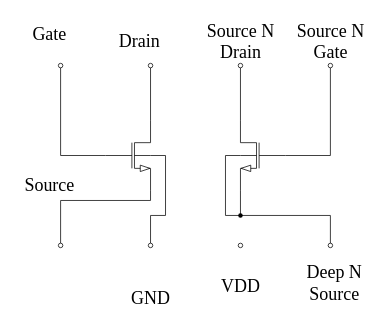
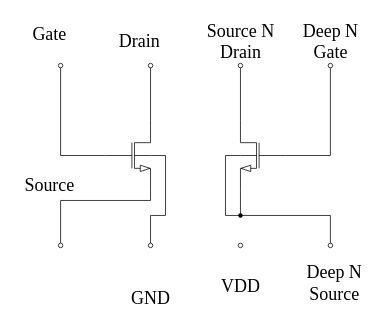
node "Source N Gate": label "Source N Gate" -> "Deep N Gate"
